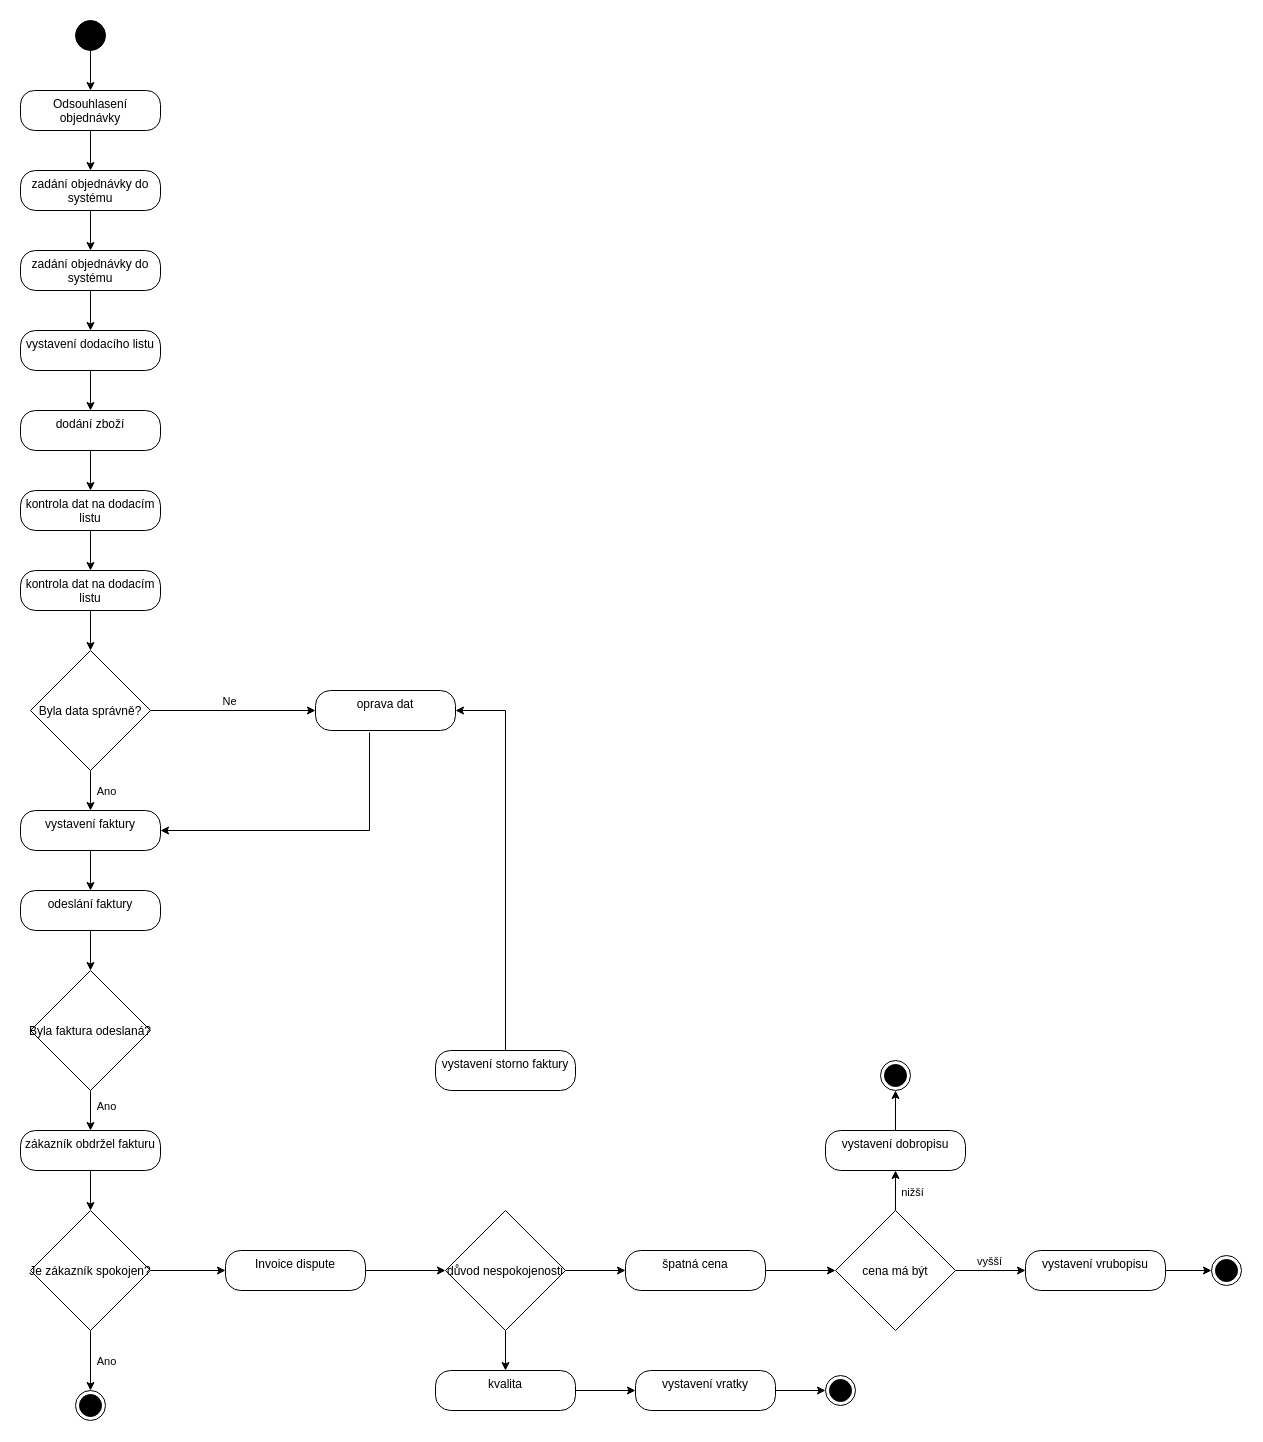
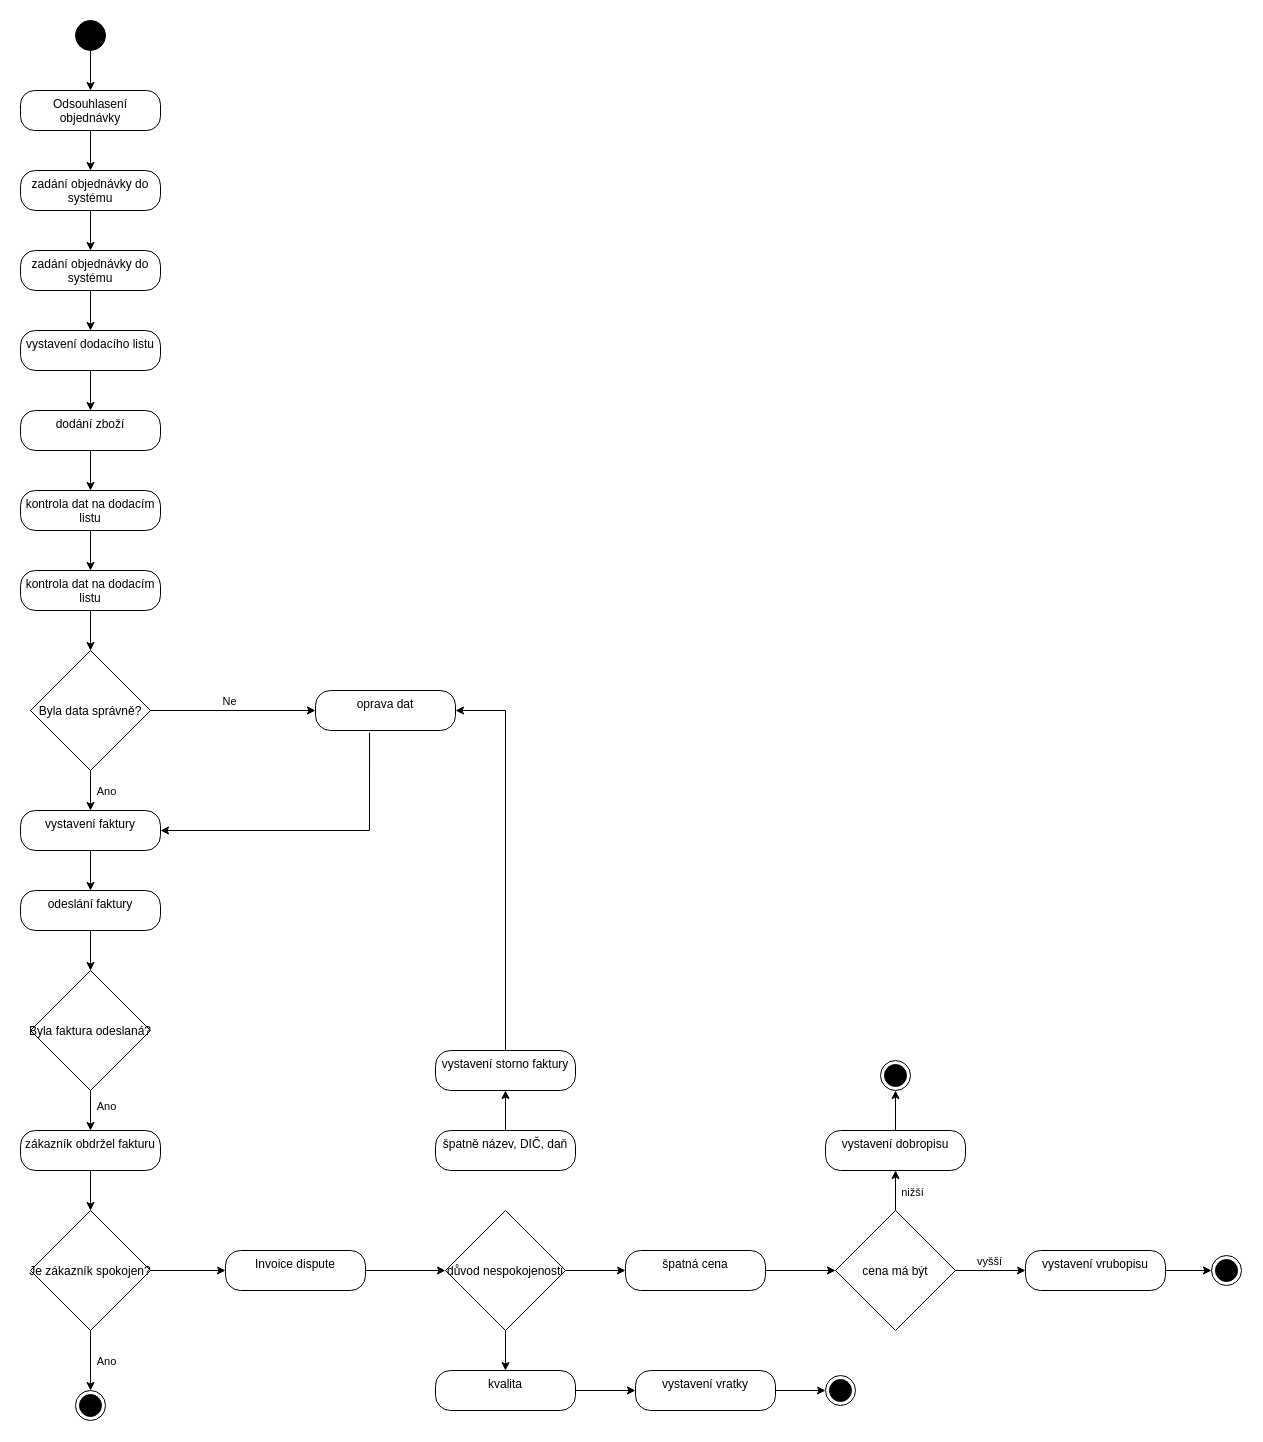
edge "špatně název, DIČ, daň" -> "vystavení storno faktury": added
node "špatně název, DIČ, daň": added
